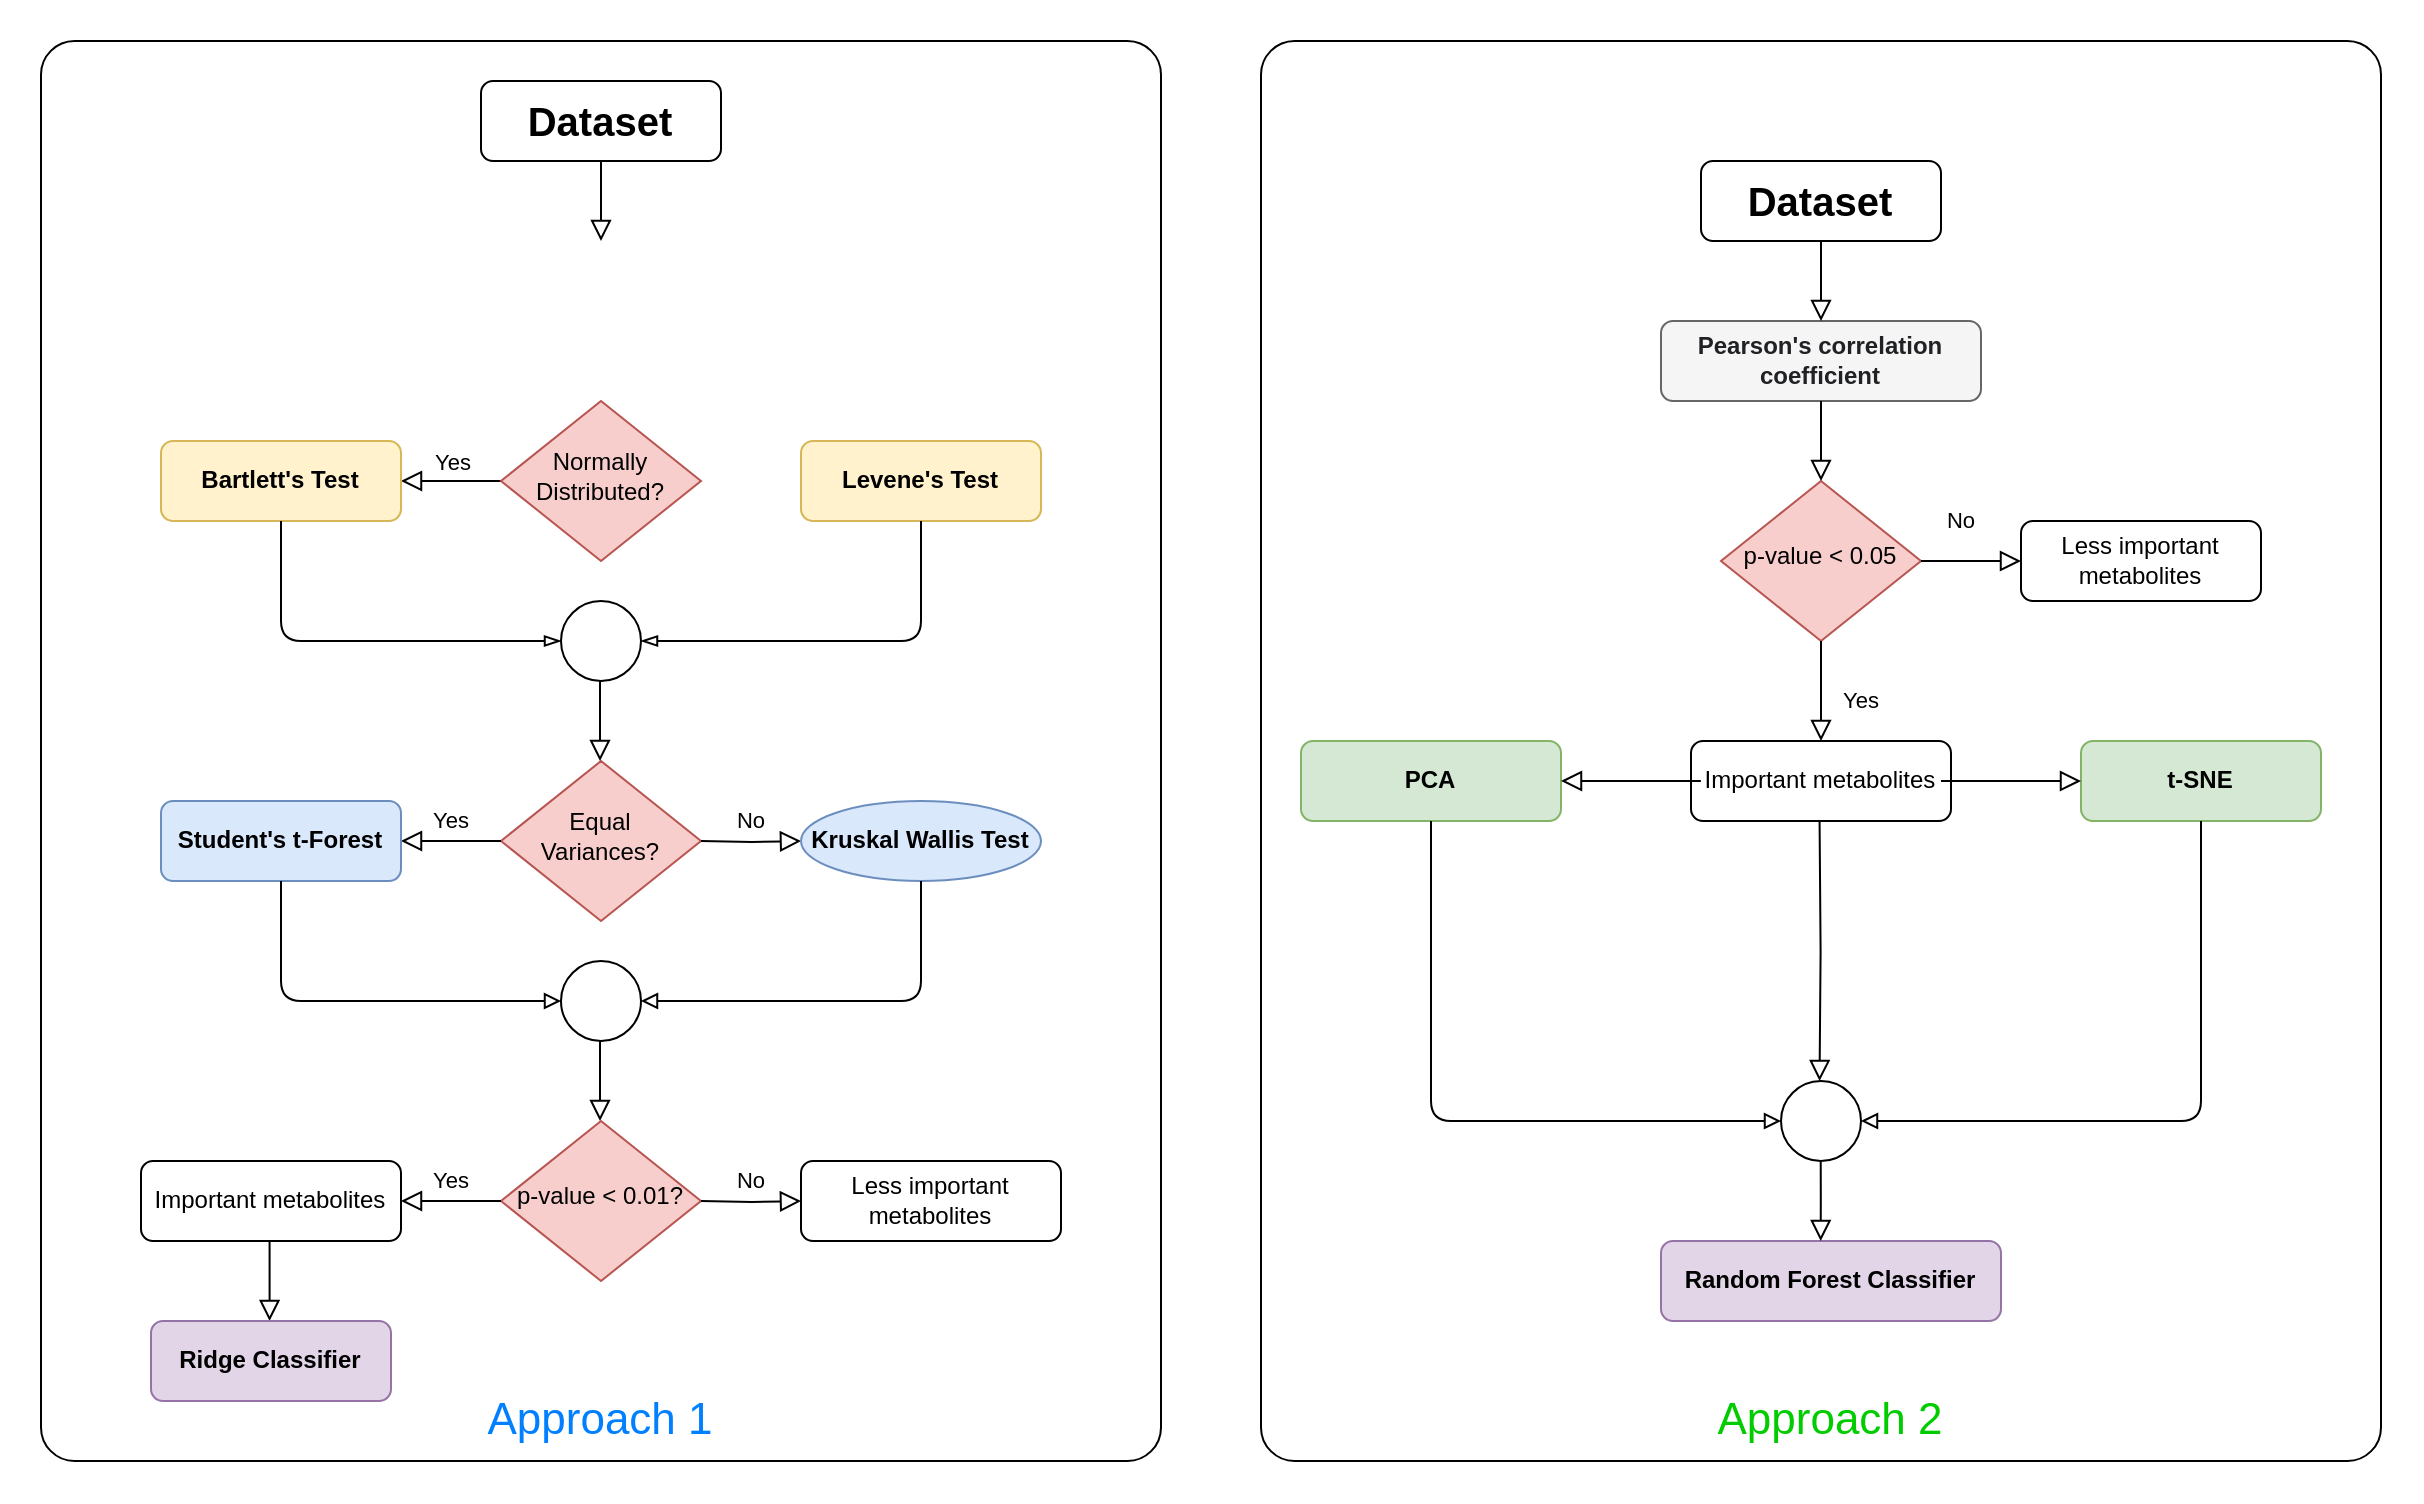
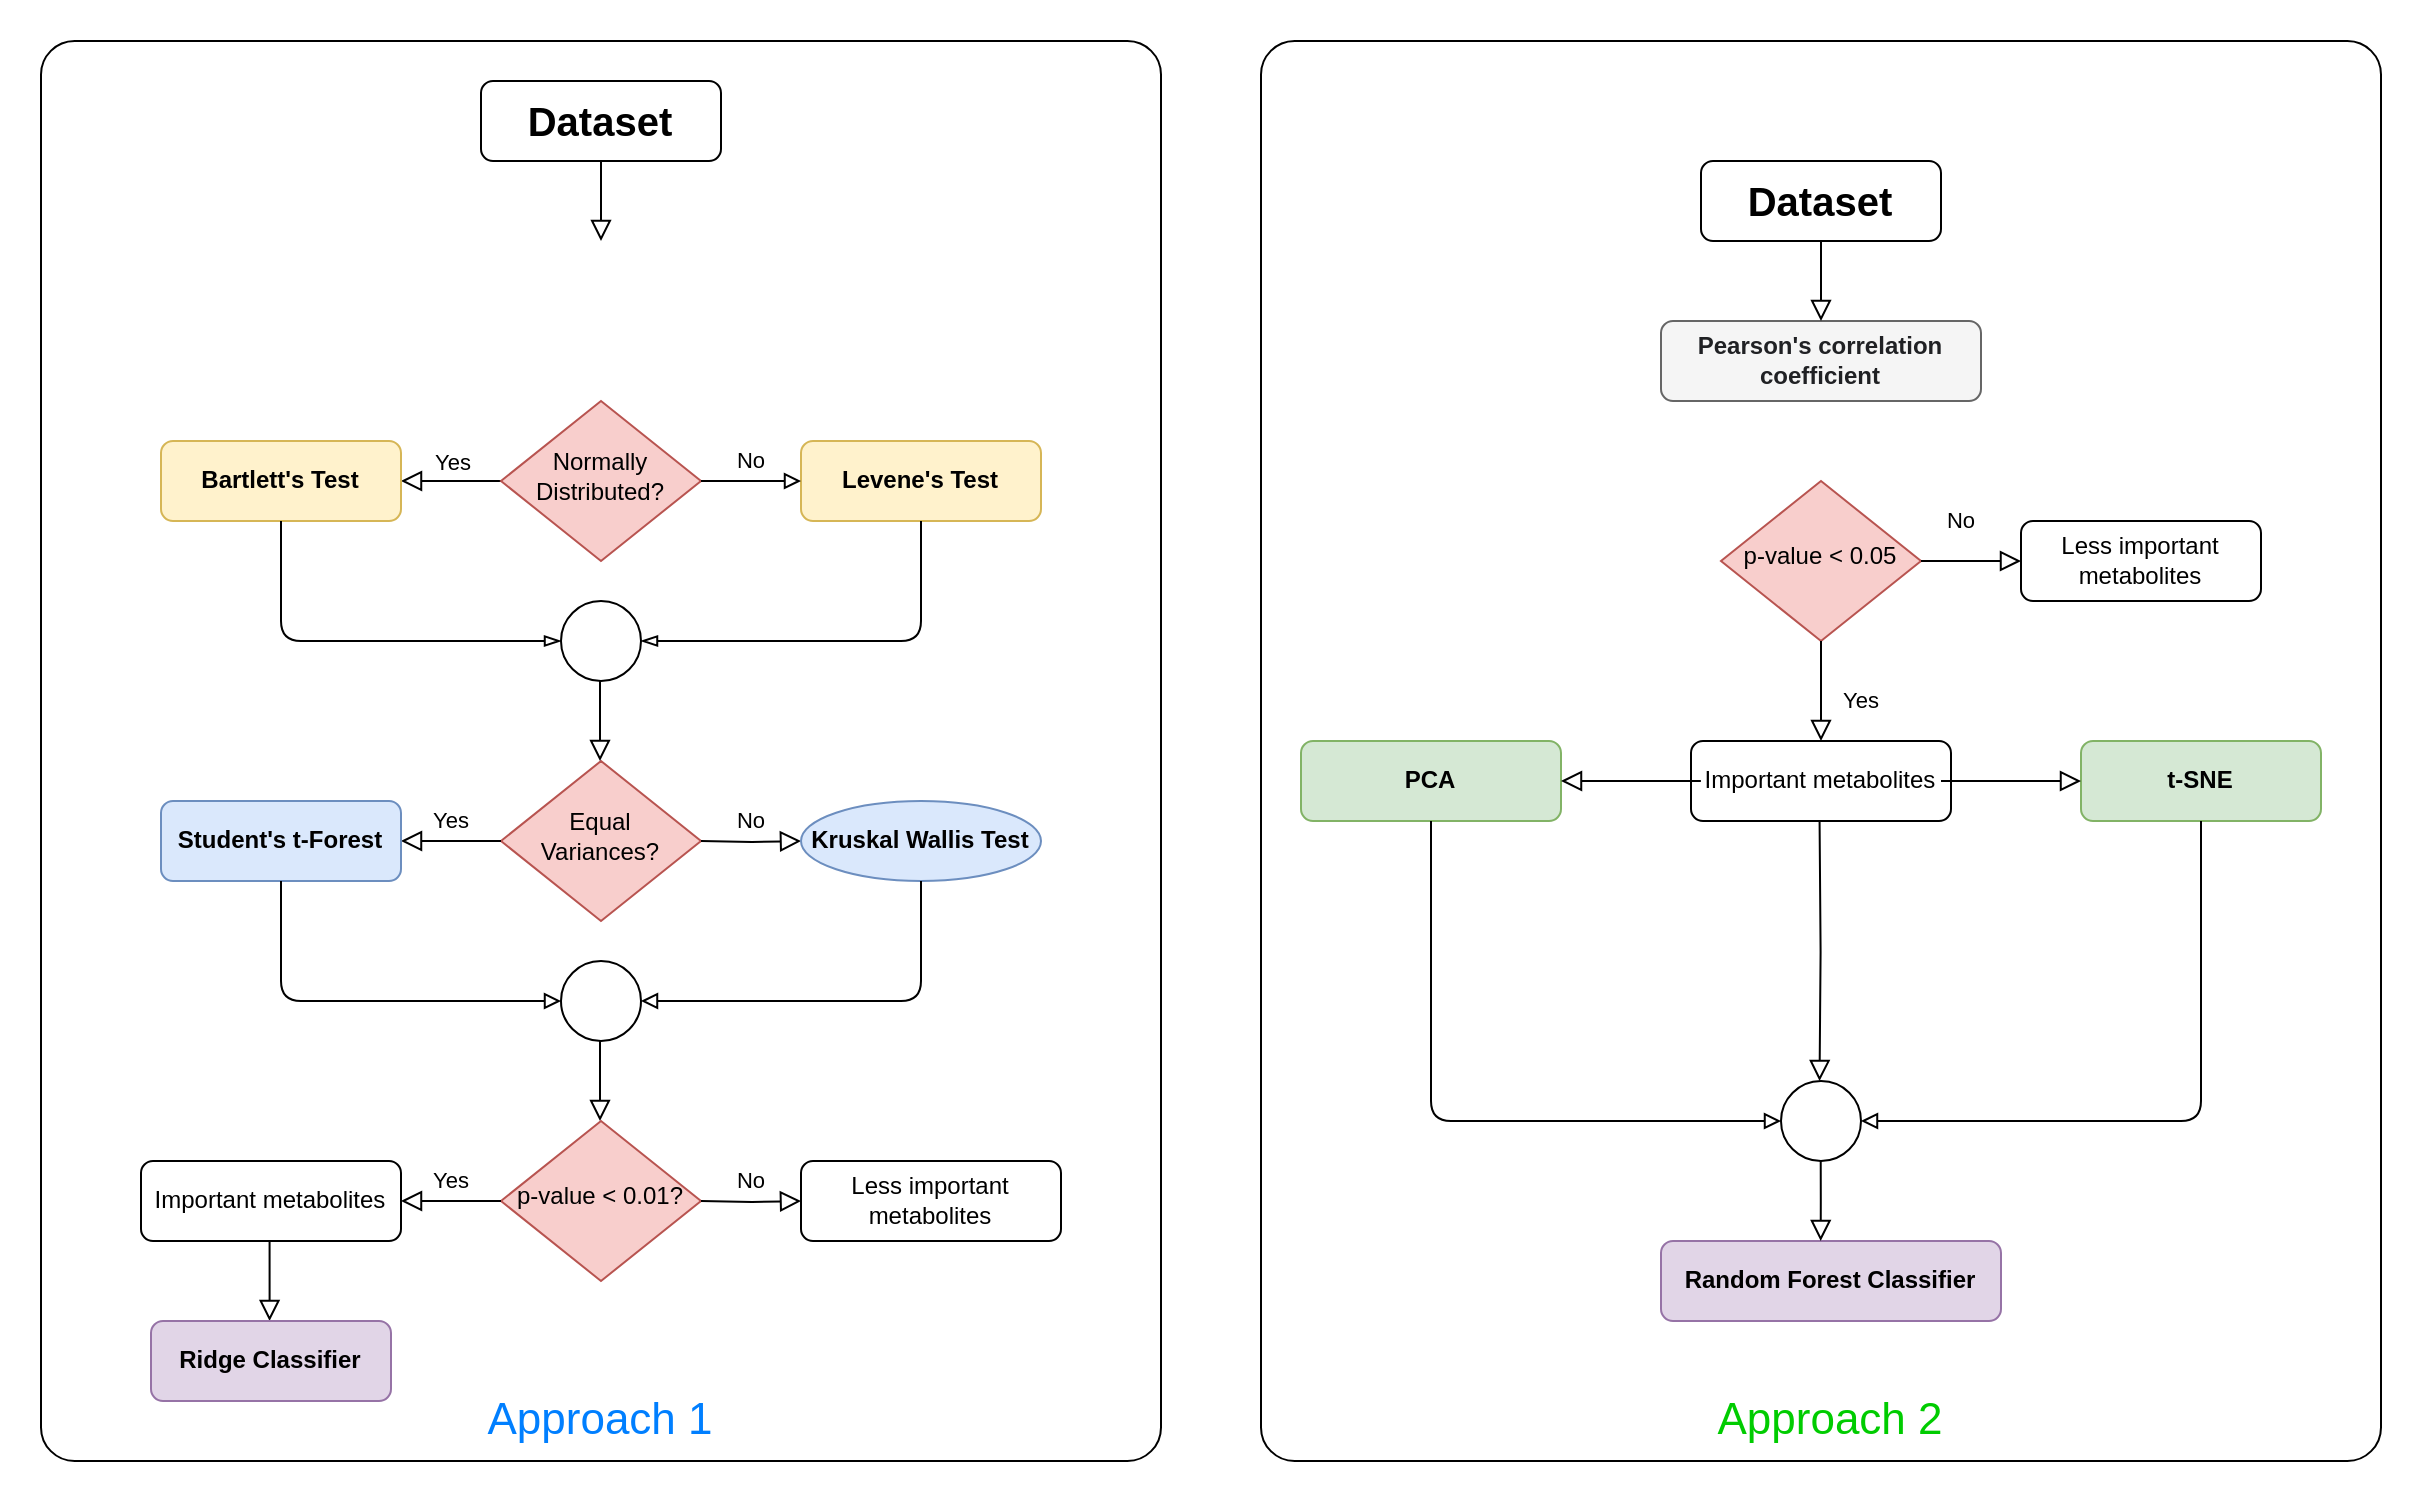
edge "Pearson's correlation coefficient" -> "p-value < 0.05": removed
edge "Normally Distributed?" -> "Levene's Test": added, label "No"
